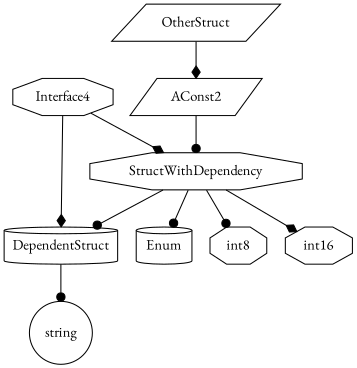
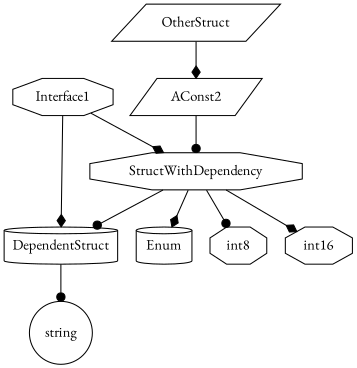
node "Interface4": label "Interface4" -> "Interface1"
edge "StructWithDependency" -> "Enum": arrowhead dot -> diamond
